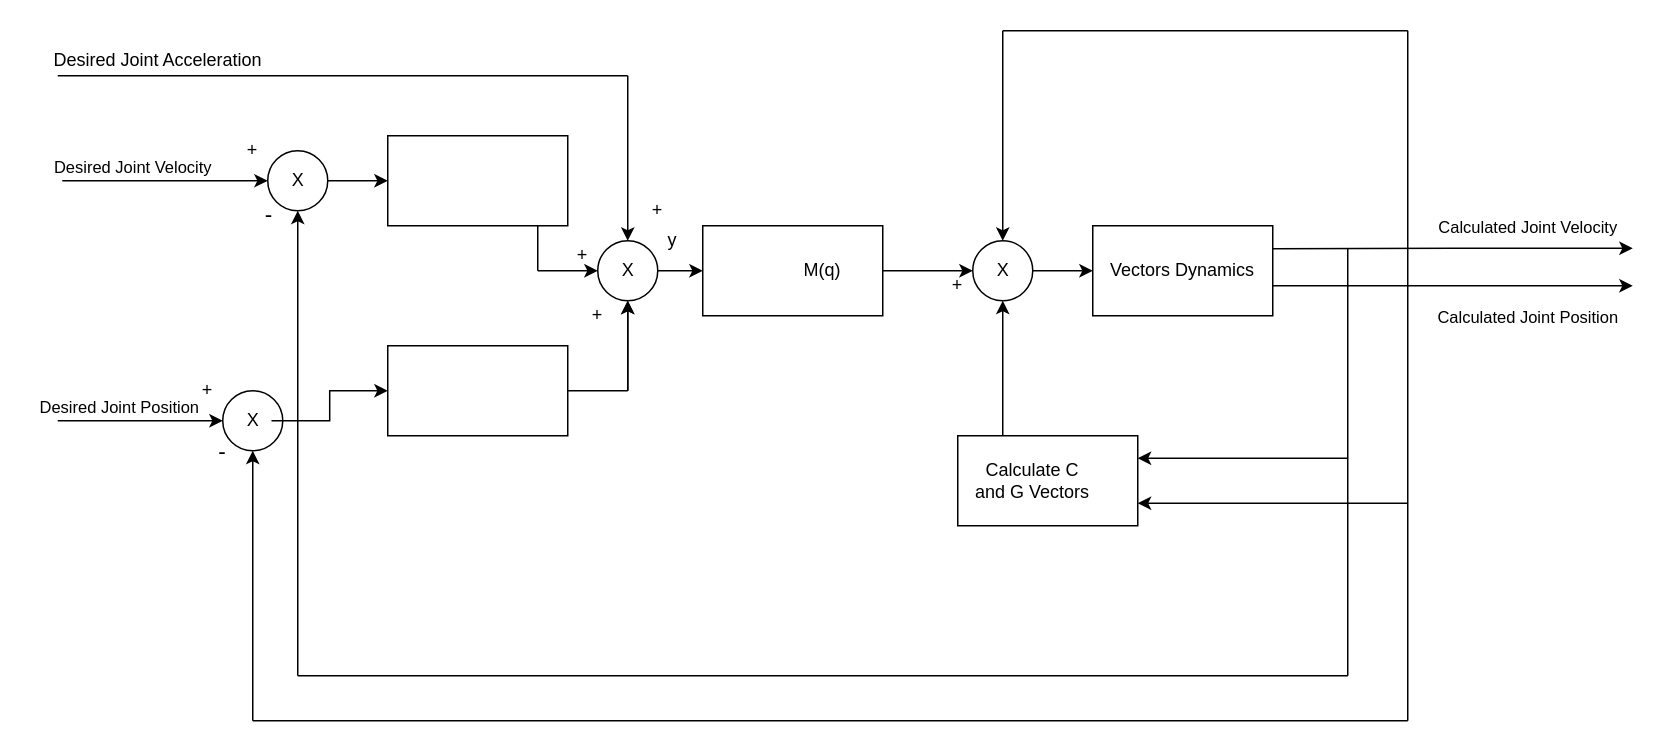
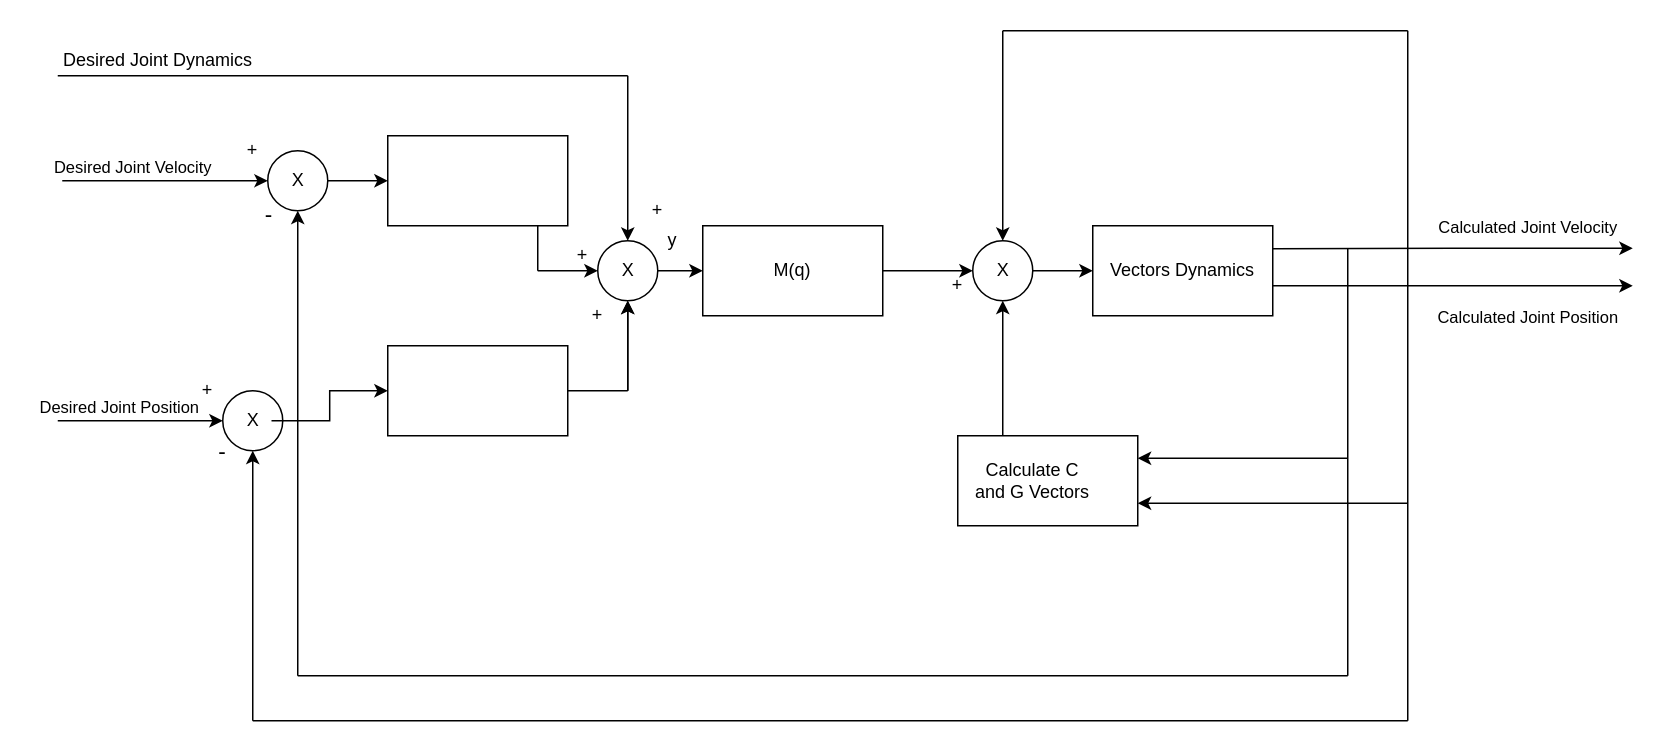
node "Desired Joint Acceleration": label "Desired Joint Acceleration" -> "Desired Joint Dynamics"
node "M(q)": moved (823, 271) -> (793, 271)
